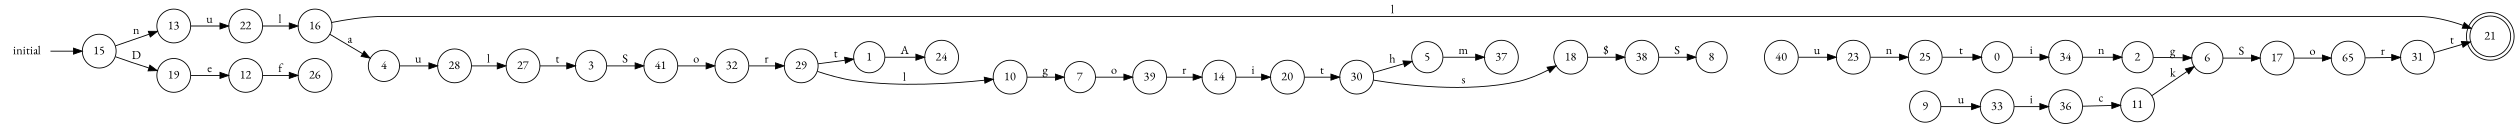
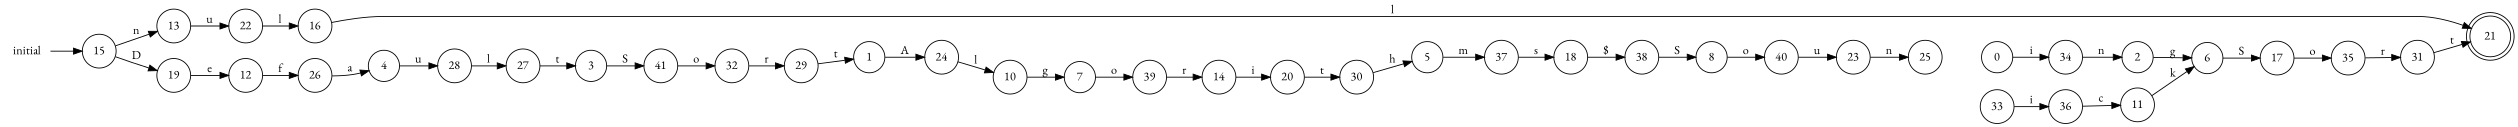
edge "16" -> "4": now "26" -> "4"
edge "8" -> "40": added, label "o"
edge "25" -> "0": removed, label "t"
node "65": label "65" -> "35"
edge "29" -> "10": now "24" -> "10"
edge "30" -> "18": now "37" -> "18"
node "9": removed
